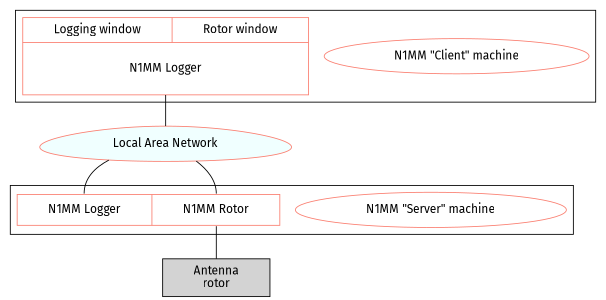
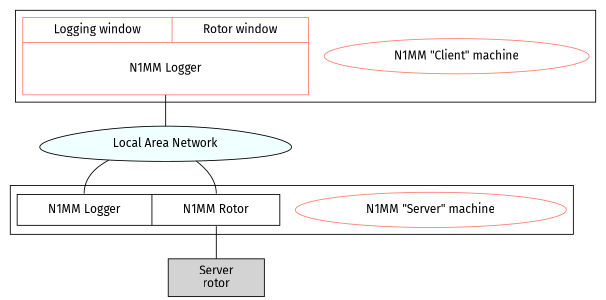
node "Local Area Network": color salmon -> black
node "N1MM Logger": color salmon -> black
node "Antenna rotor": label "Antenna rotor" -> "Server rotor"
